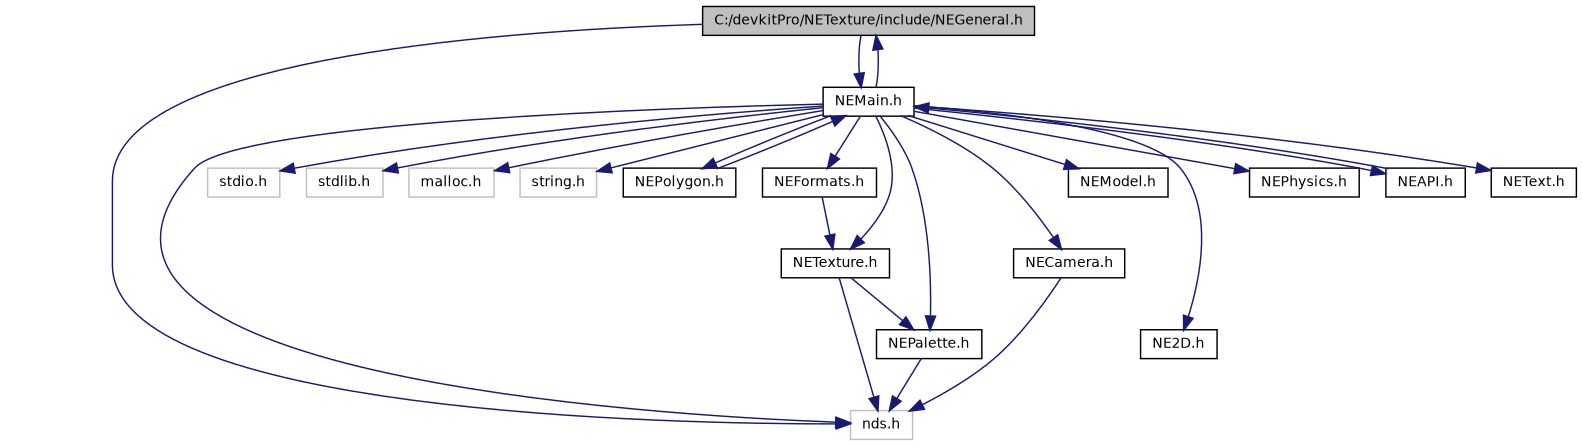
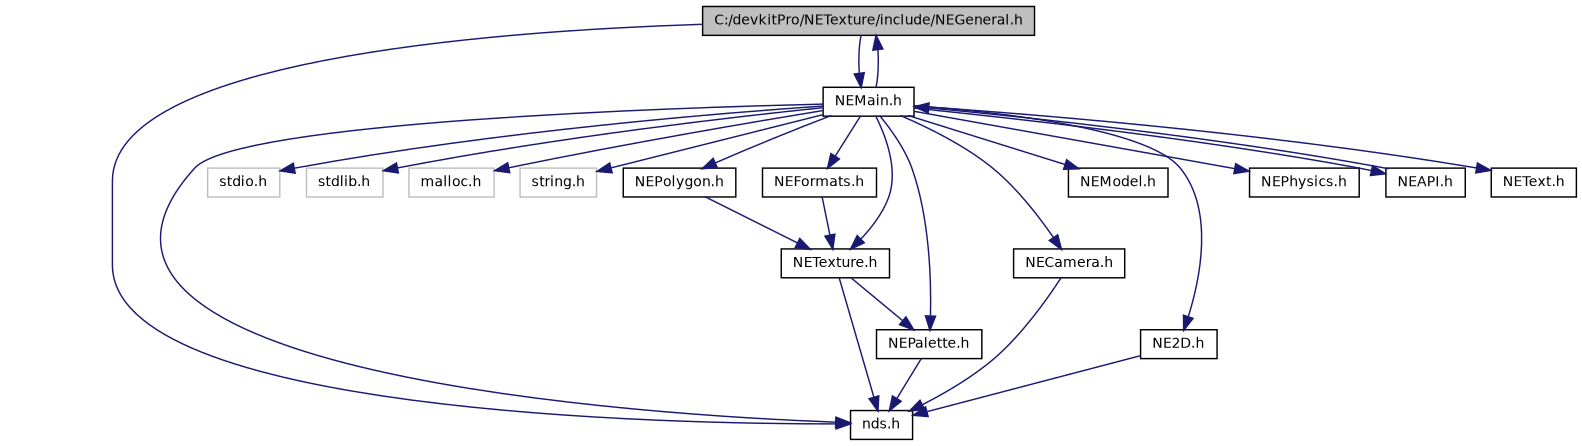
edge "NEPolygon.h" -> "NEMain.h": now "NEPolygon.h" -> "NETexture.h"
edge "NE2D.h" -> "nds.h": added
node "nds.h": color grey75 -> black
